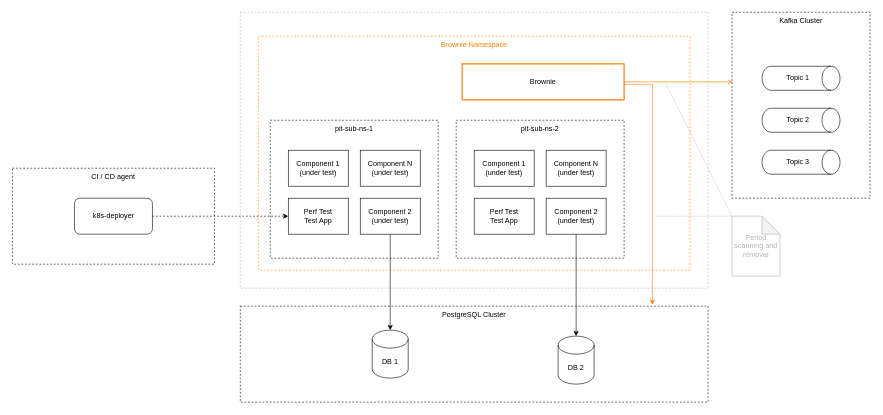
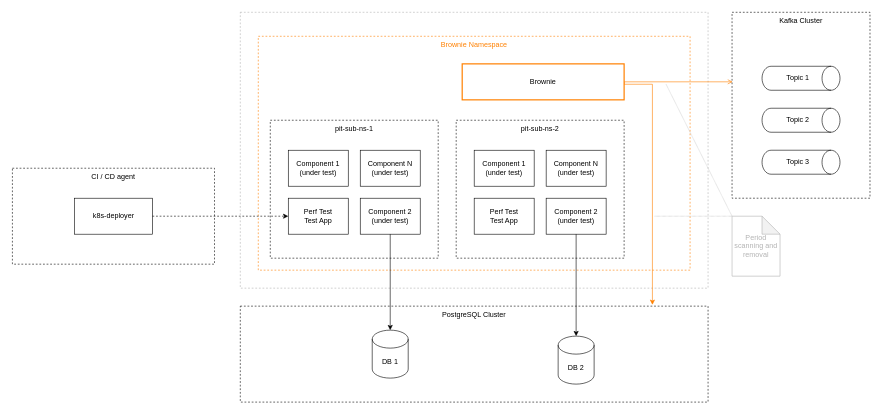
node "k8s-deployer": shape rounded rectangle -> rectangle
